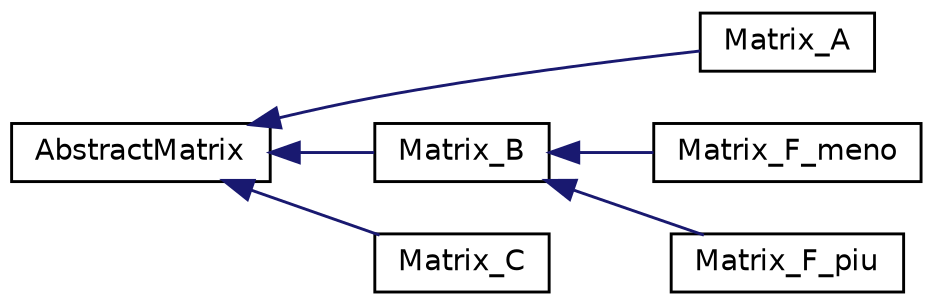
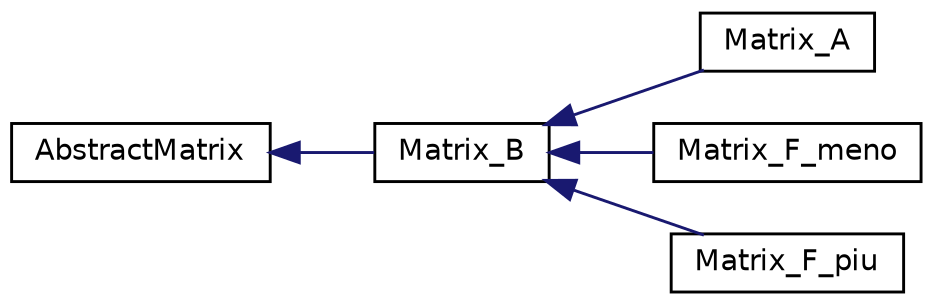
edge "Matrix_A" -> "AbstractMatrix": now "Matrix_A" -> "Matrix_B"
node "Matrix_C": removed
